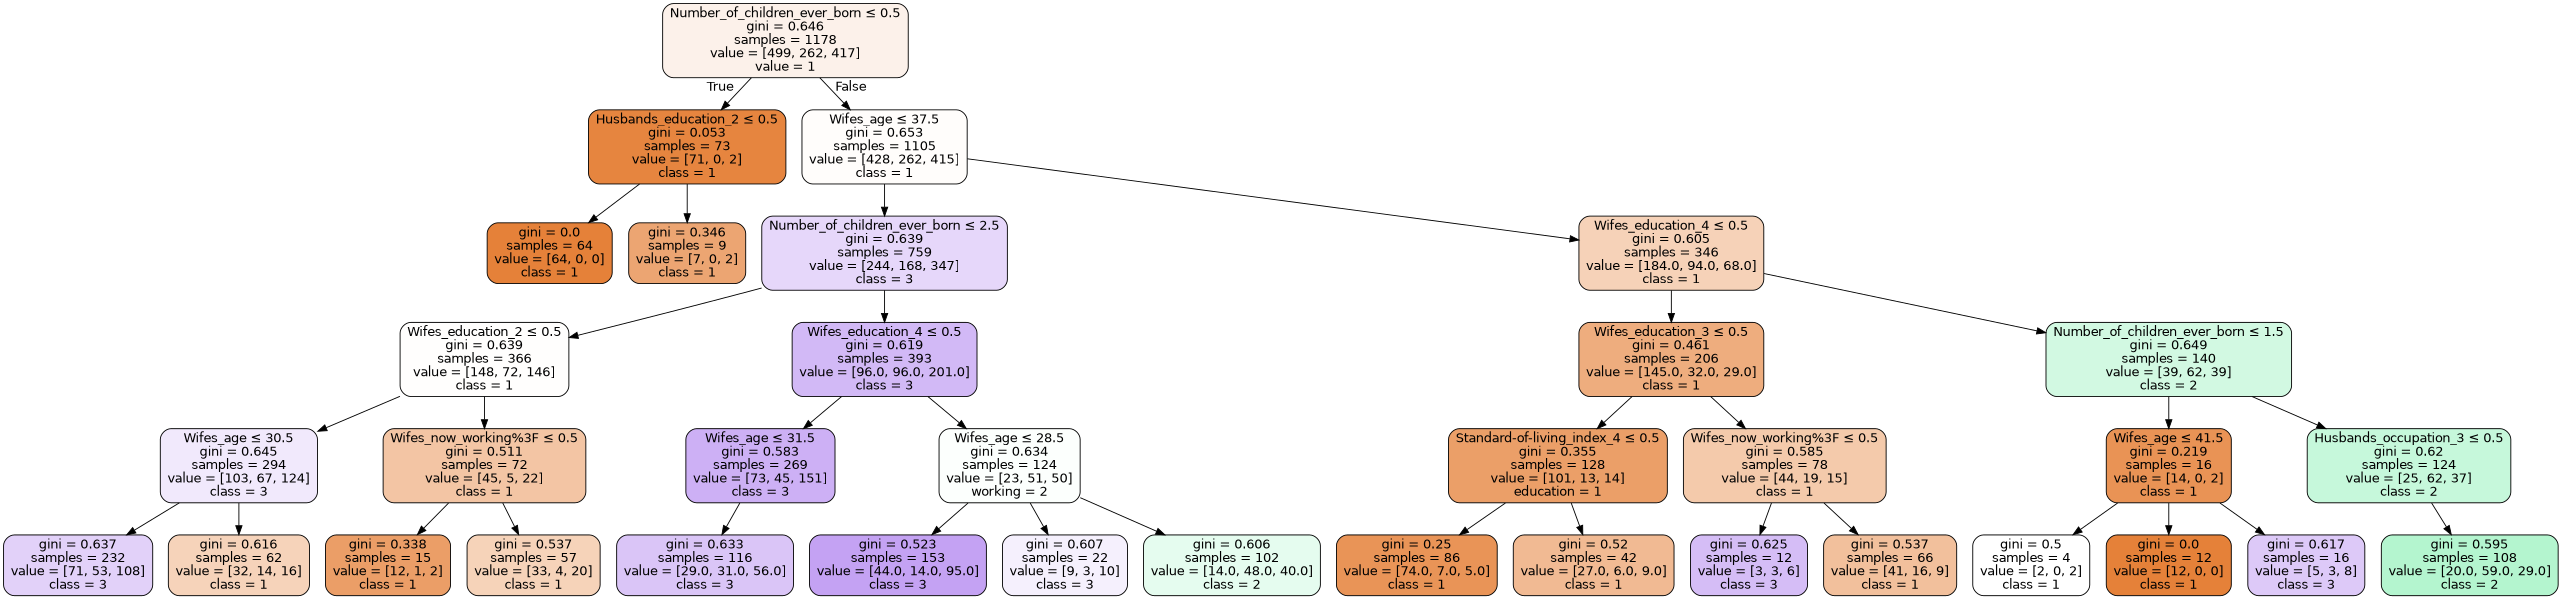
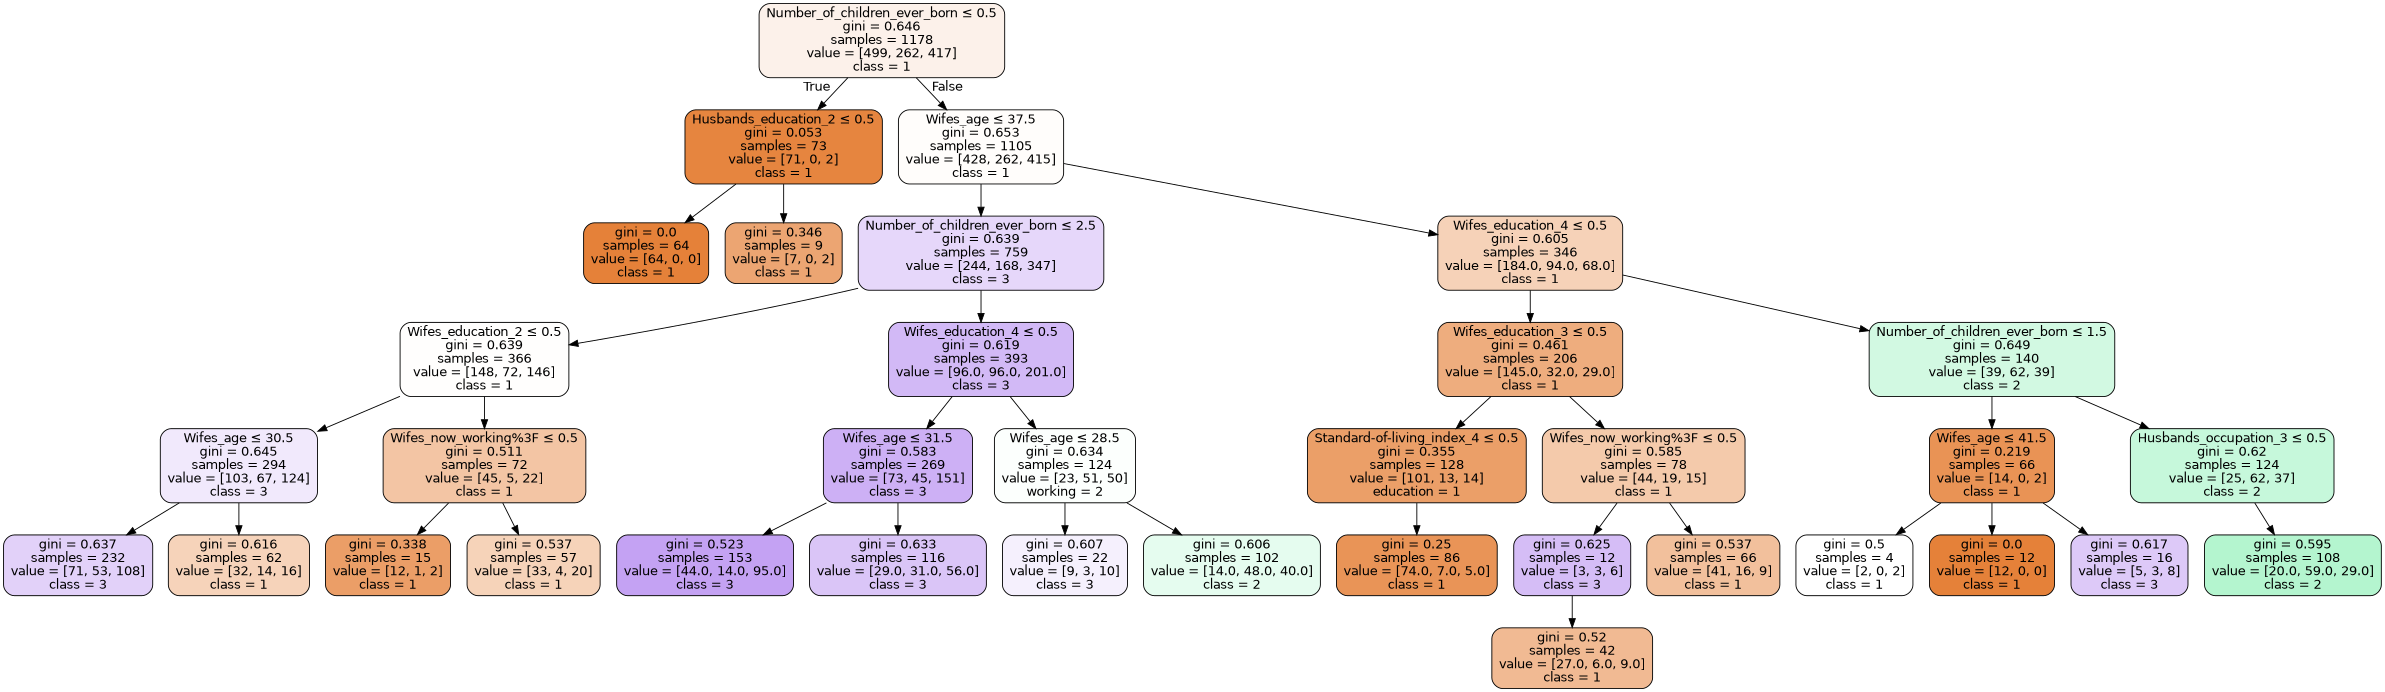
node "Number_of_children_ever_born ≤ 0.5": text "value = 1" -> "class = 1"
node "Wifes_age ≤ 41.5": text "samples = 16" -> "samples = 66"
edge "Standard-of-living_index_4 ≤ 0.5" -> "gini = 0.52": now "gini = 0.625" -> "gini = 0.52"
edge "Wifes_age ≤ 28.5" -> "gini = 0.523": now "Wifes_age ≤ 31.5" -> "gini = 0.523"
